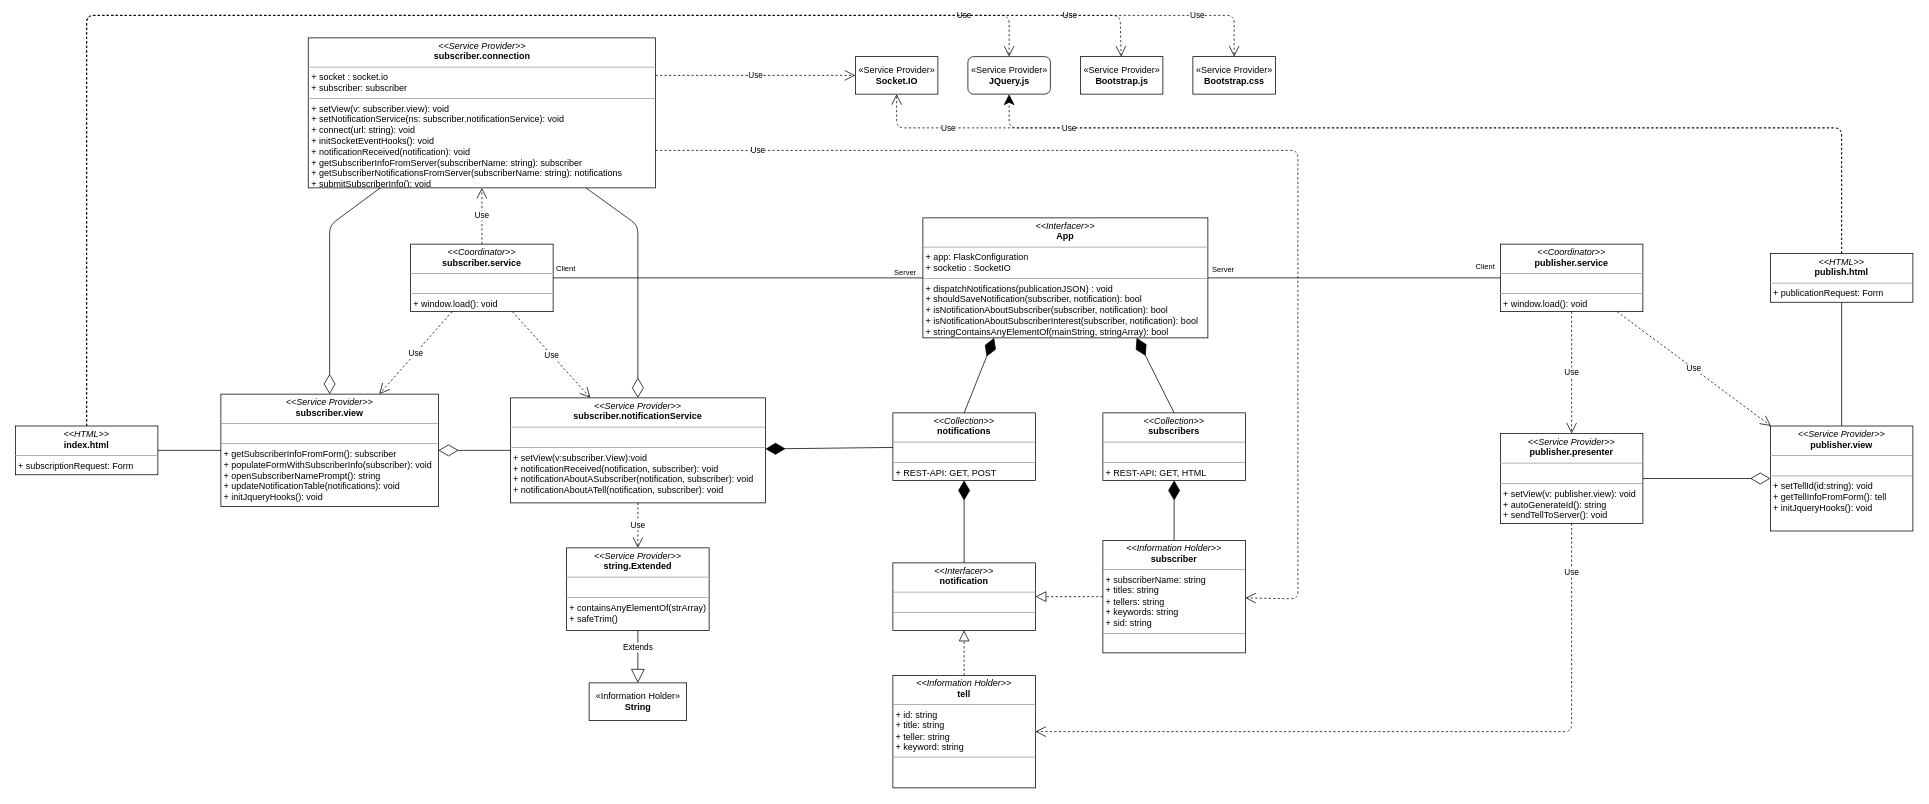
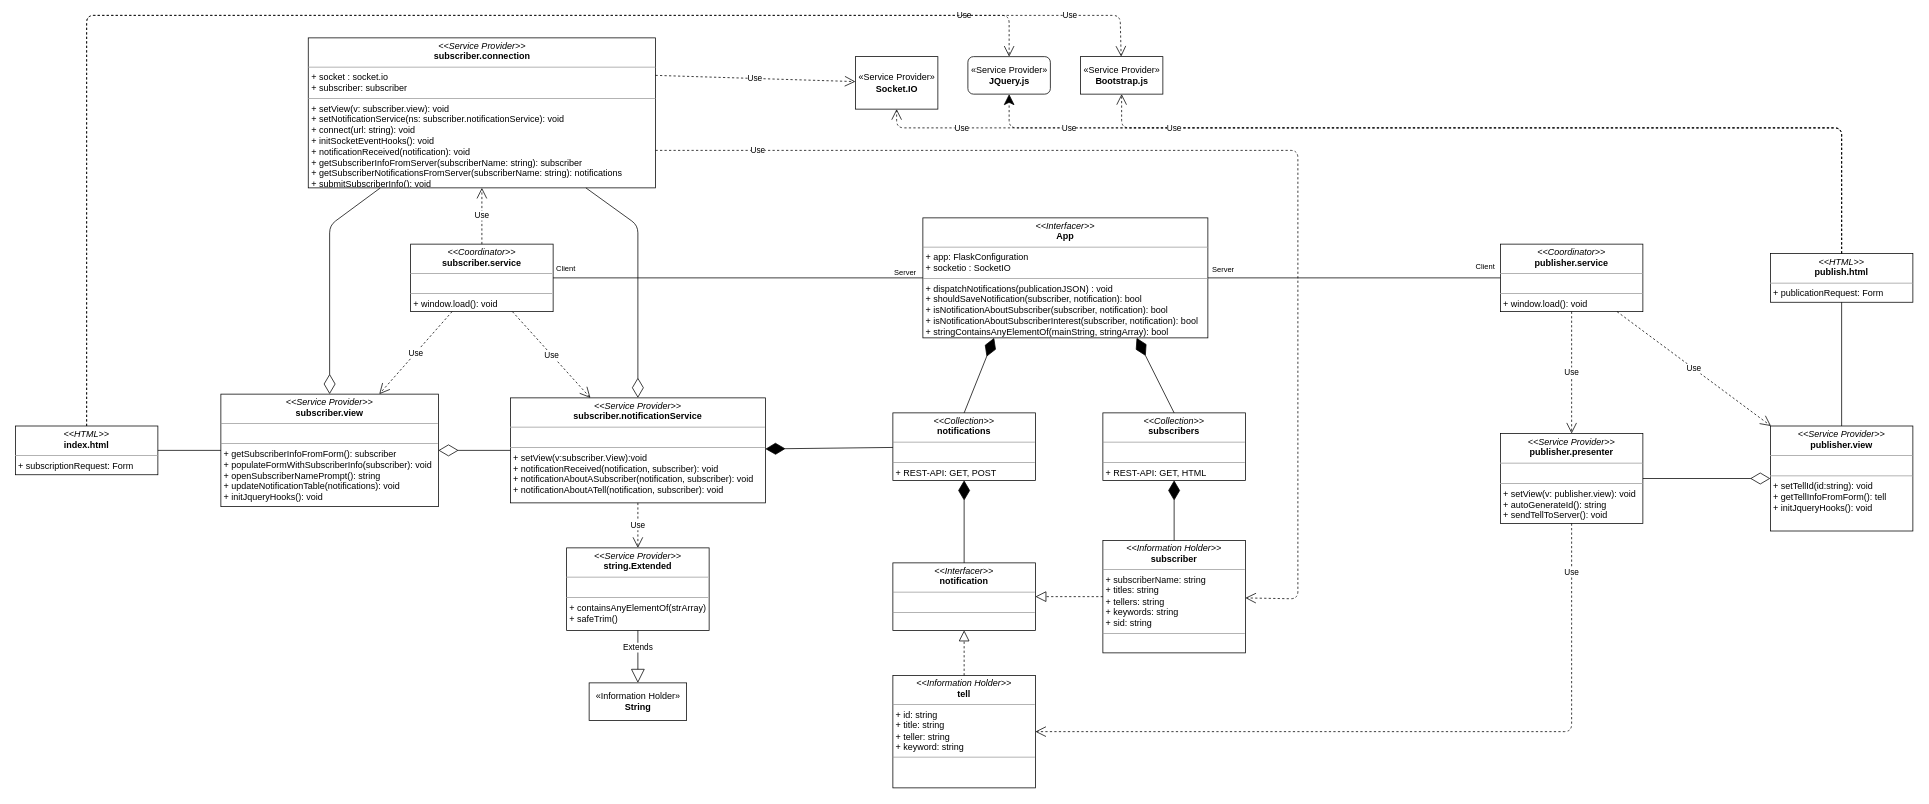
edge "<<HTML>> index.html + subscriptionRequest: Form" -> "«Service Provider» Bootstrap.css": removed, label "Use"
node "«Service Provider» Socket.IO": size 83x38 -> 83x53
node "«Service Provider» Bootstrap.css": removed
edge "<<HTML>> publish.html + publicationRequest: Form" -> "«Service Provider» Bootstrap.js": added, label "Use"
